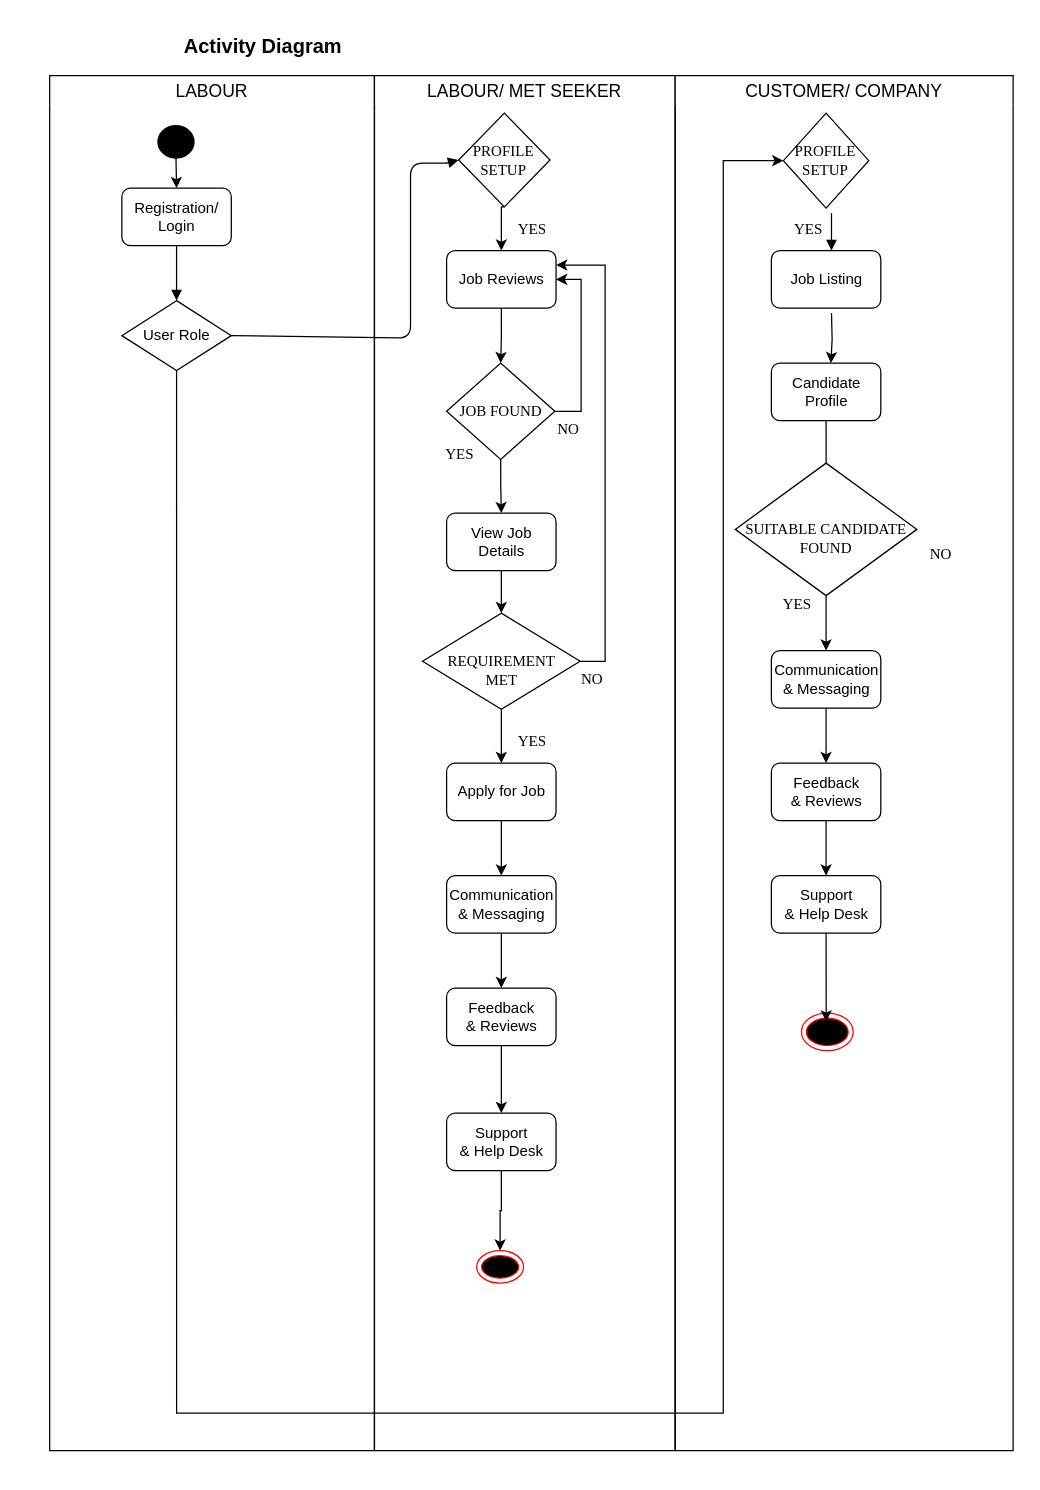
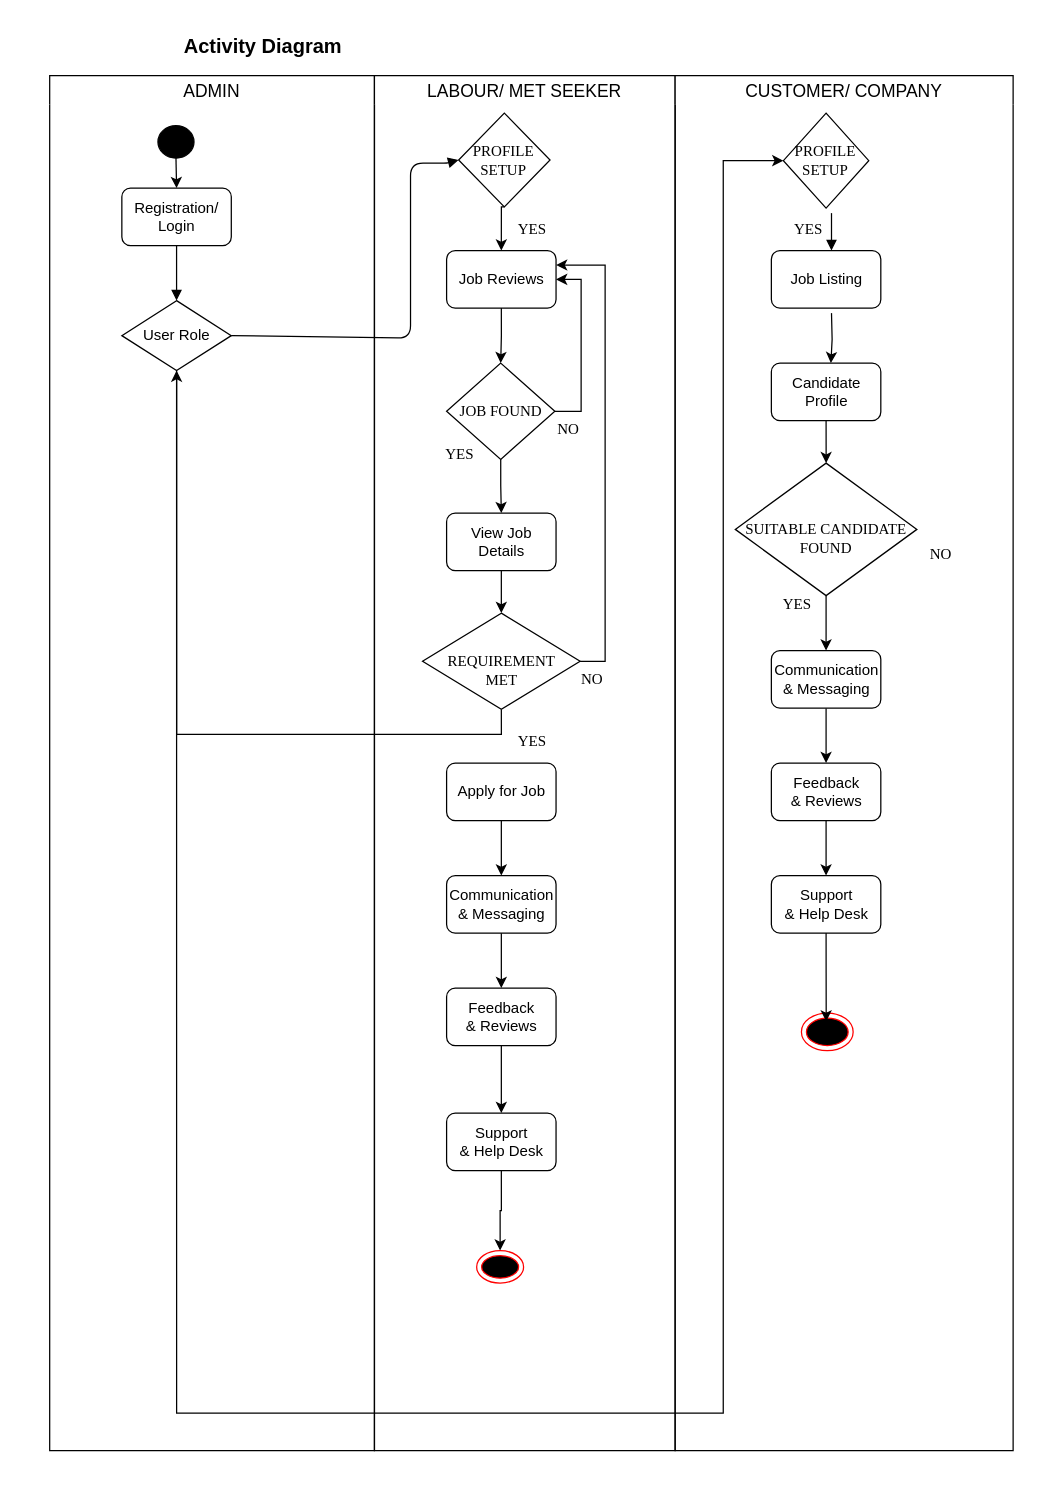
node "LABOUR": label "LABOUR" -> "ADMIN"
edge "Candidate Profile" -- "SUITABLE CANDIDATE FOUND": arrowhead none -> classic
edge "REQUIREMENT MET" -> "Apply for Job": now "REQUIREMENT MET" -> "User Role"
